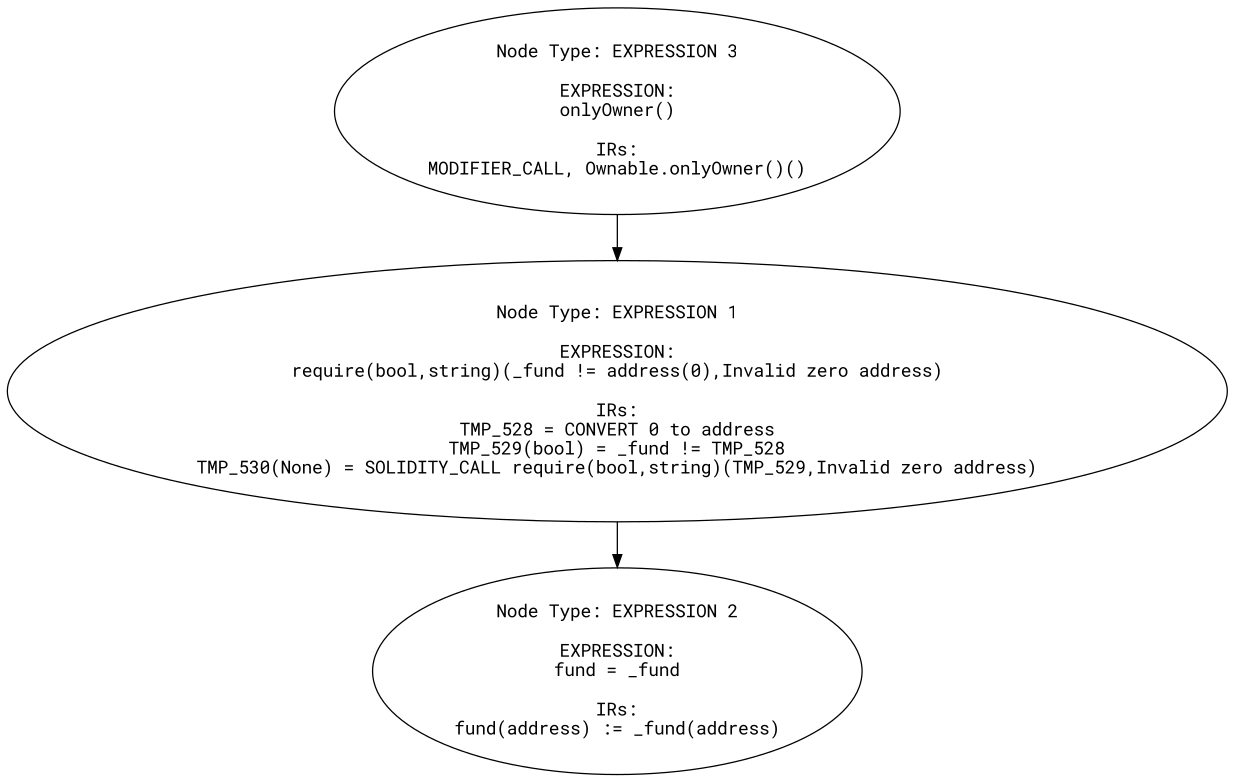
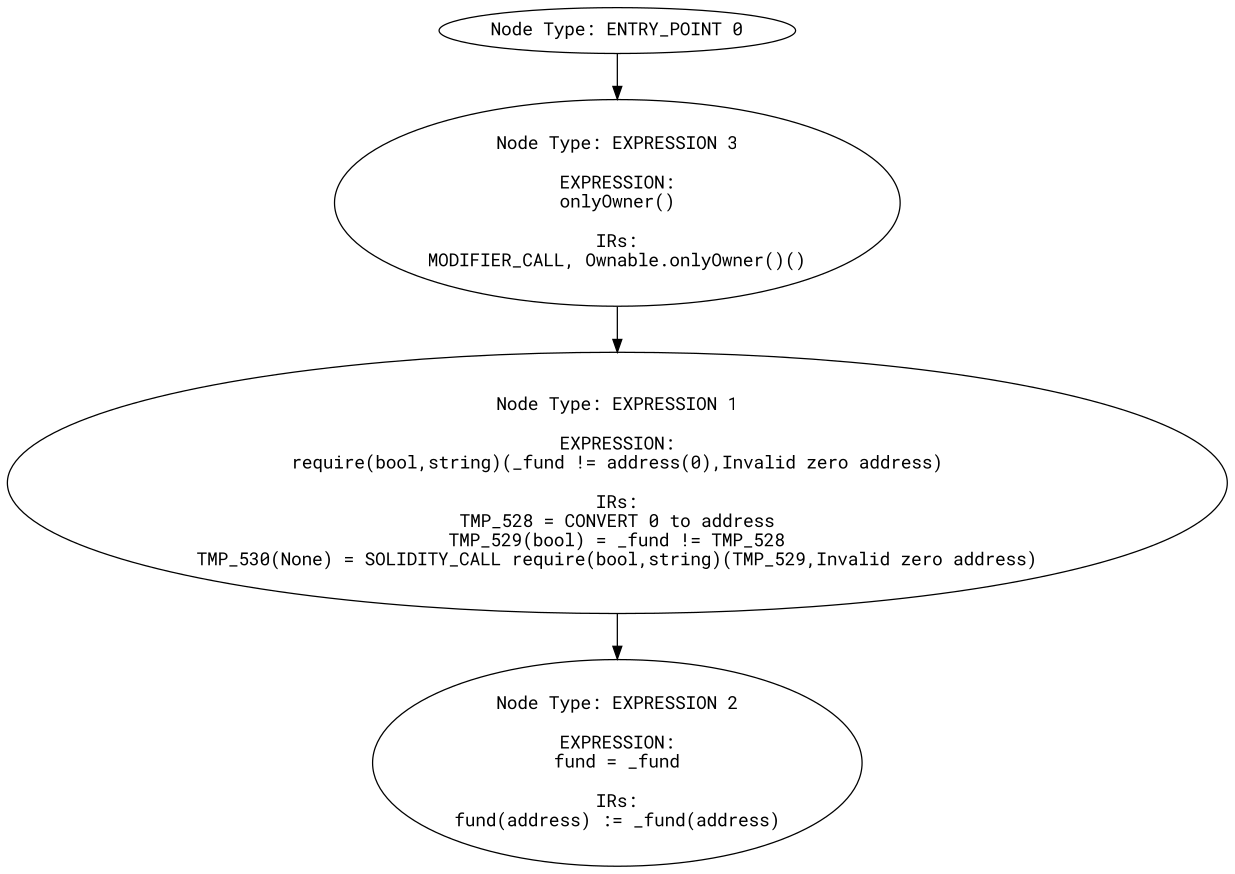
node "Node Type: ENTRY_POINT 0": added
